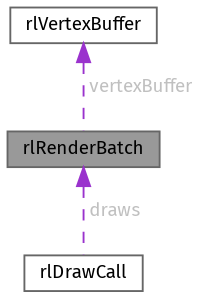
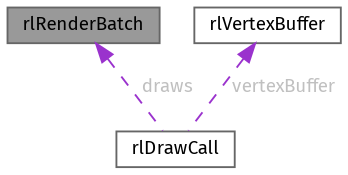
edge "rlRenderBatch" -> "rlVertexBuffer": now "rlDrawCall" -> "rlVertexBuffer"
